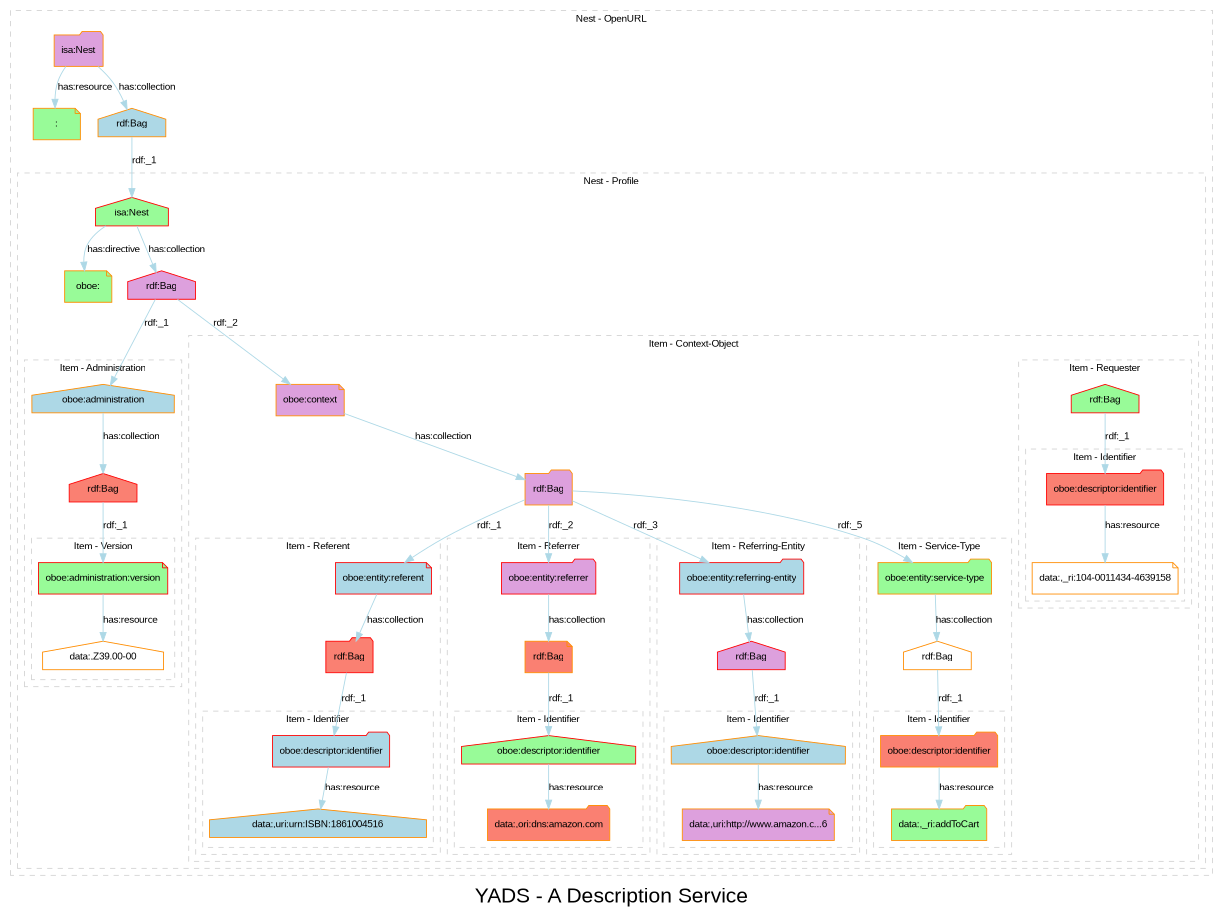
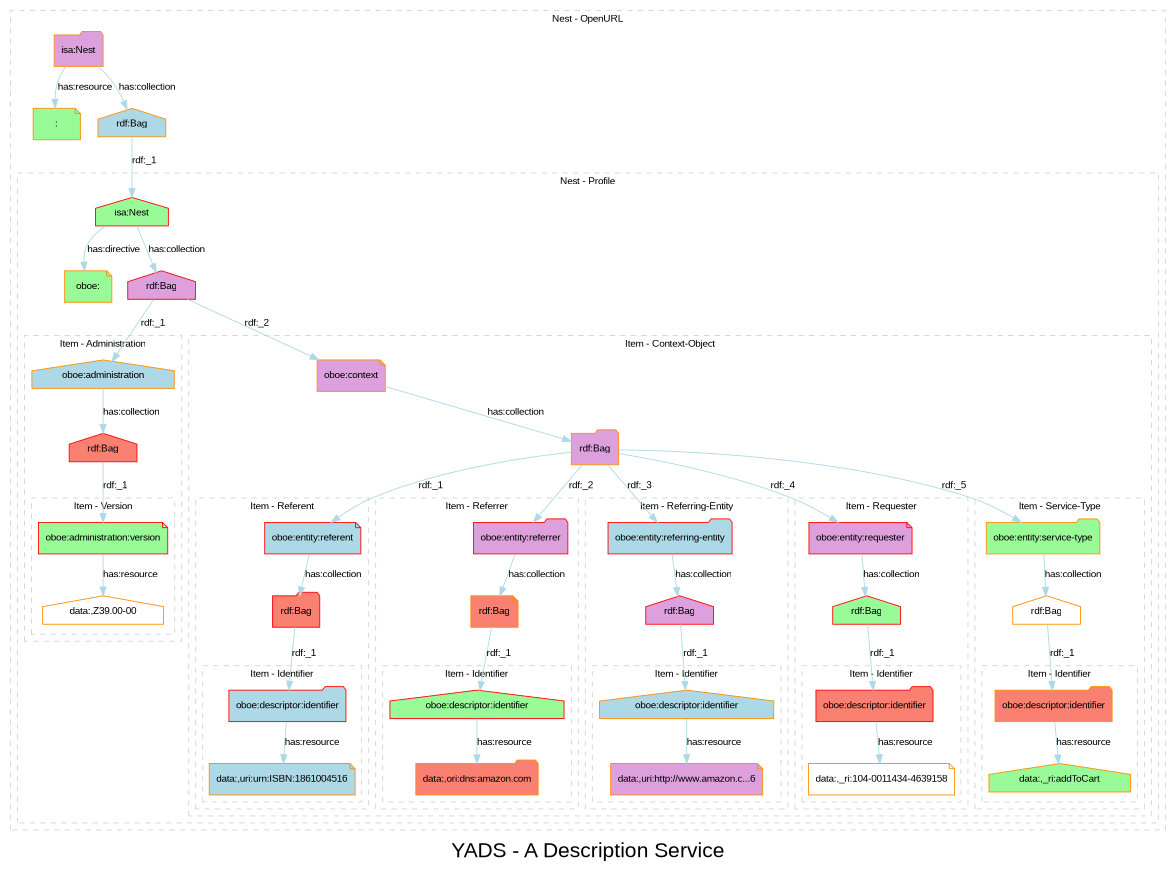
node "oboe:entity:requester": added
node "data:,uri:urn:ISBN:1861004516": shape house -> note
node "data:,_ri:addToCart": shape folder -> house
